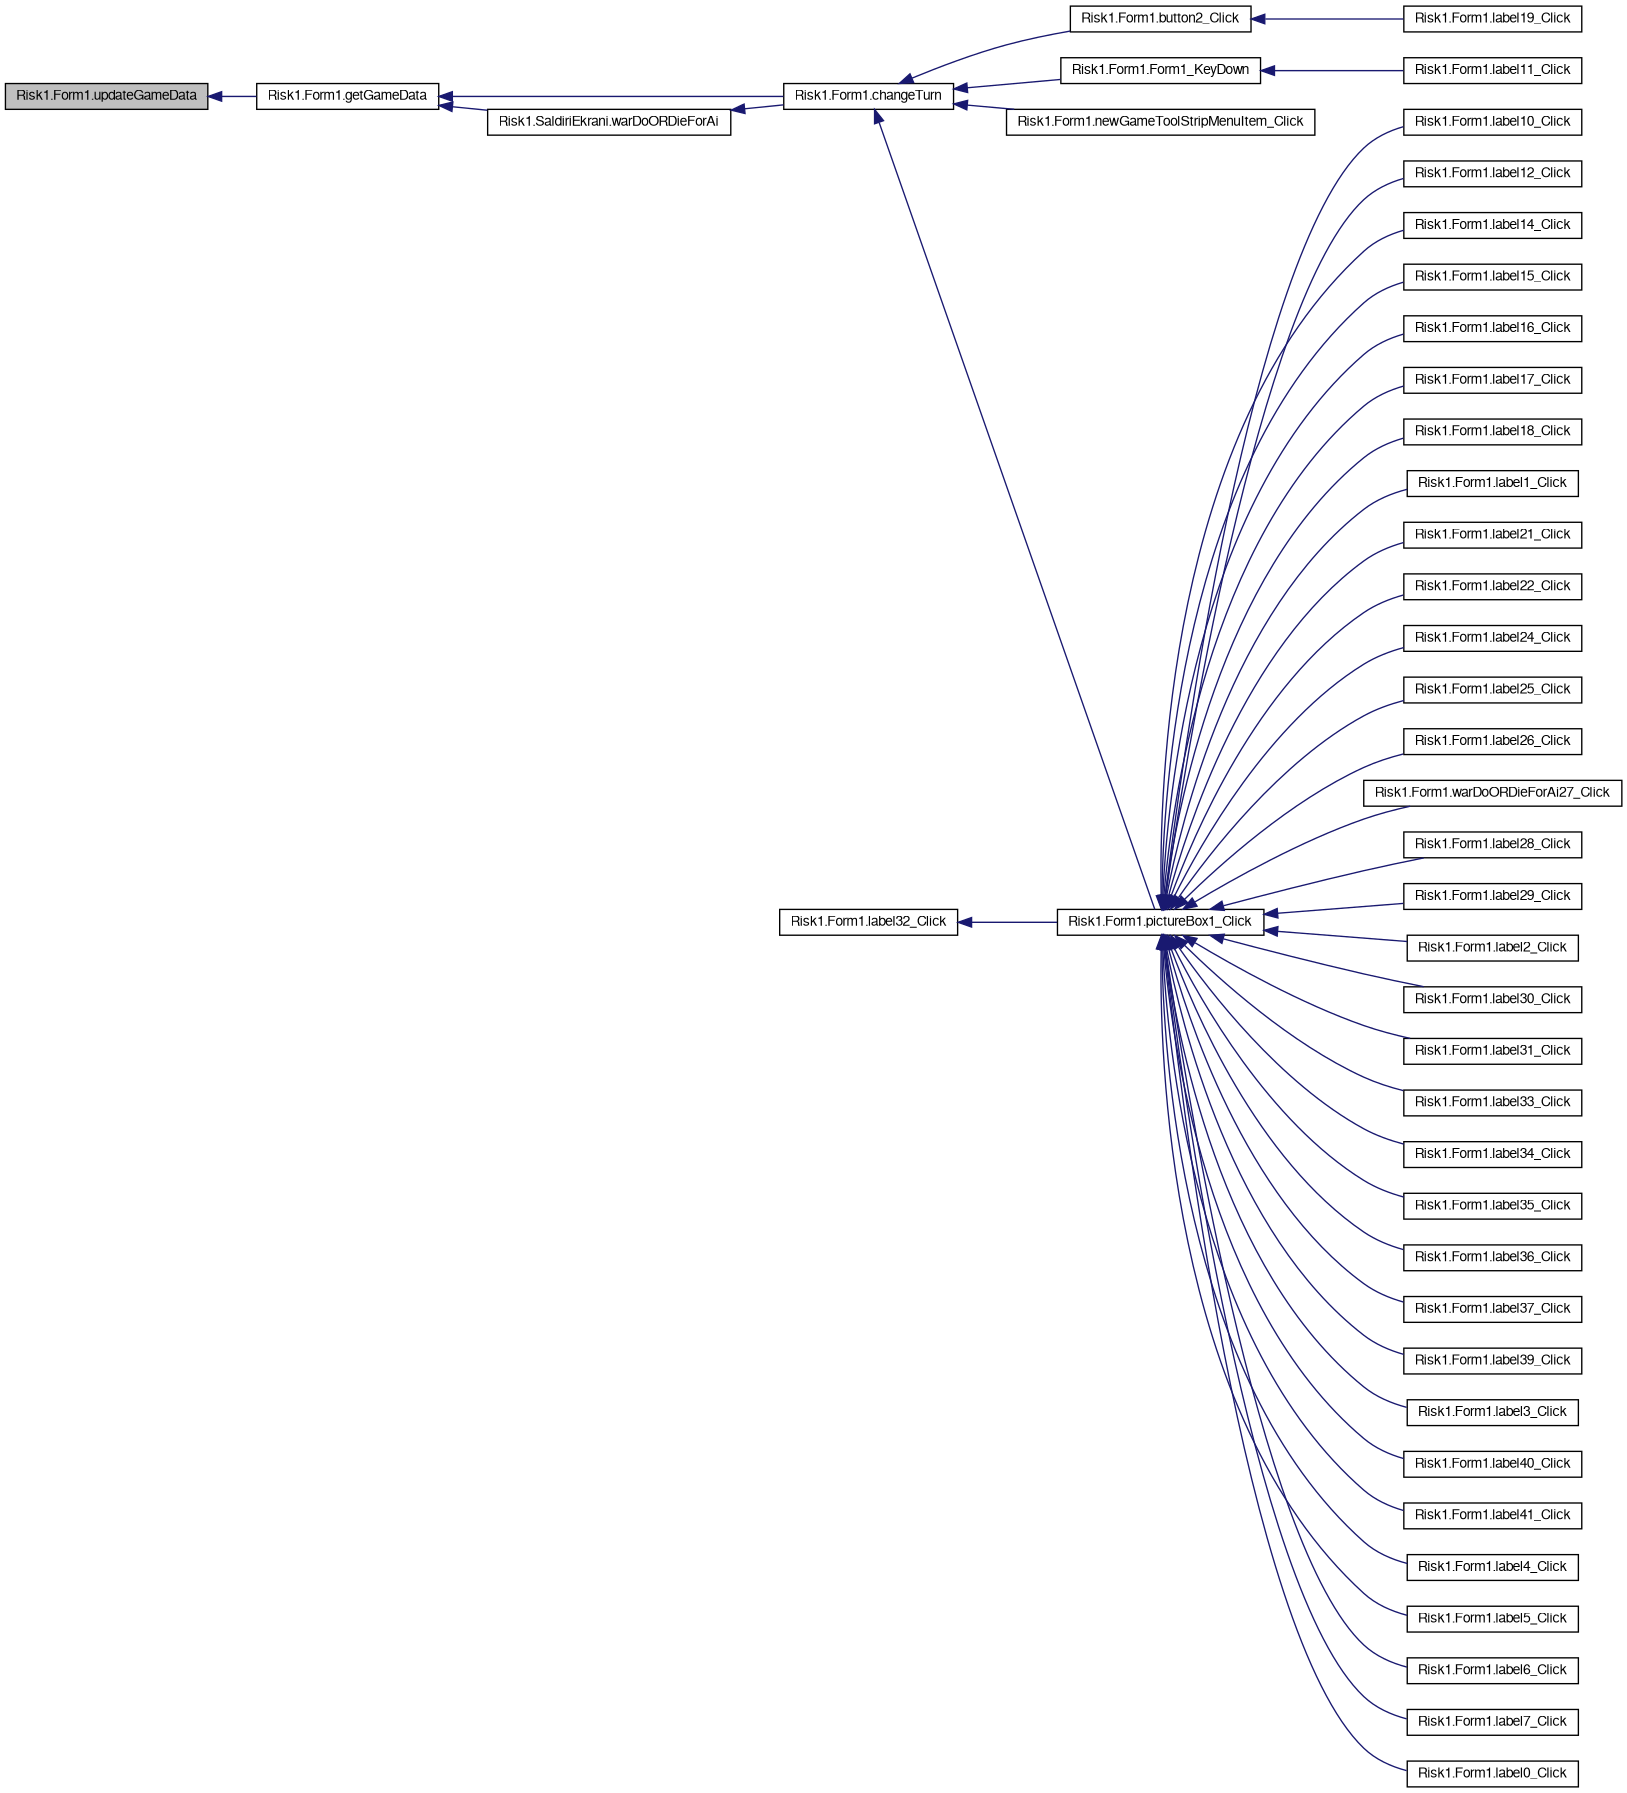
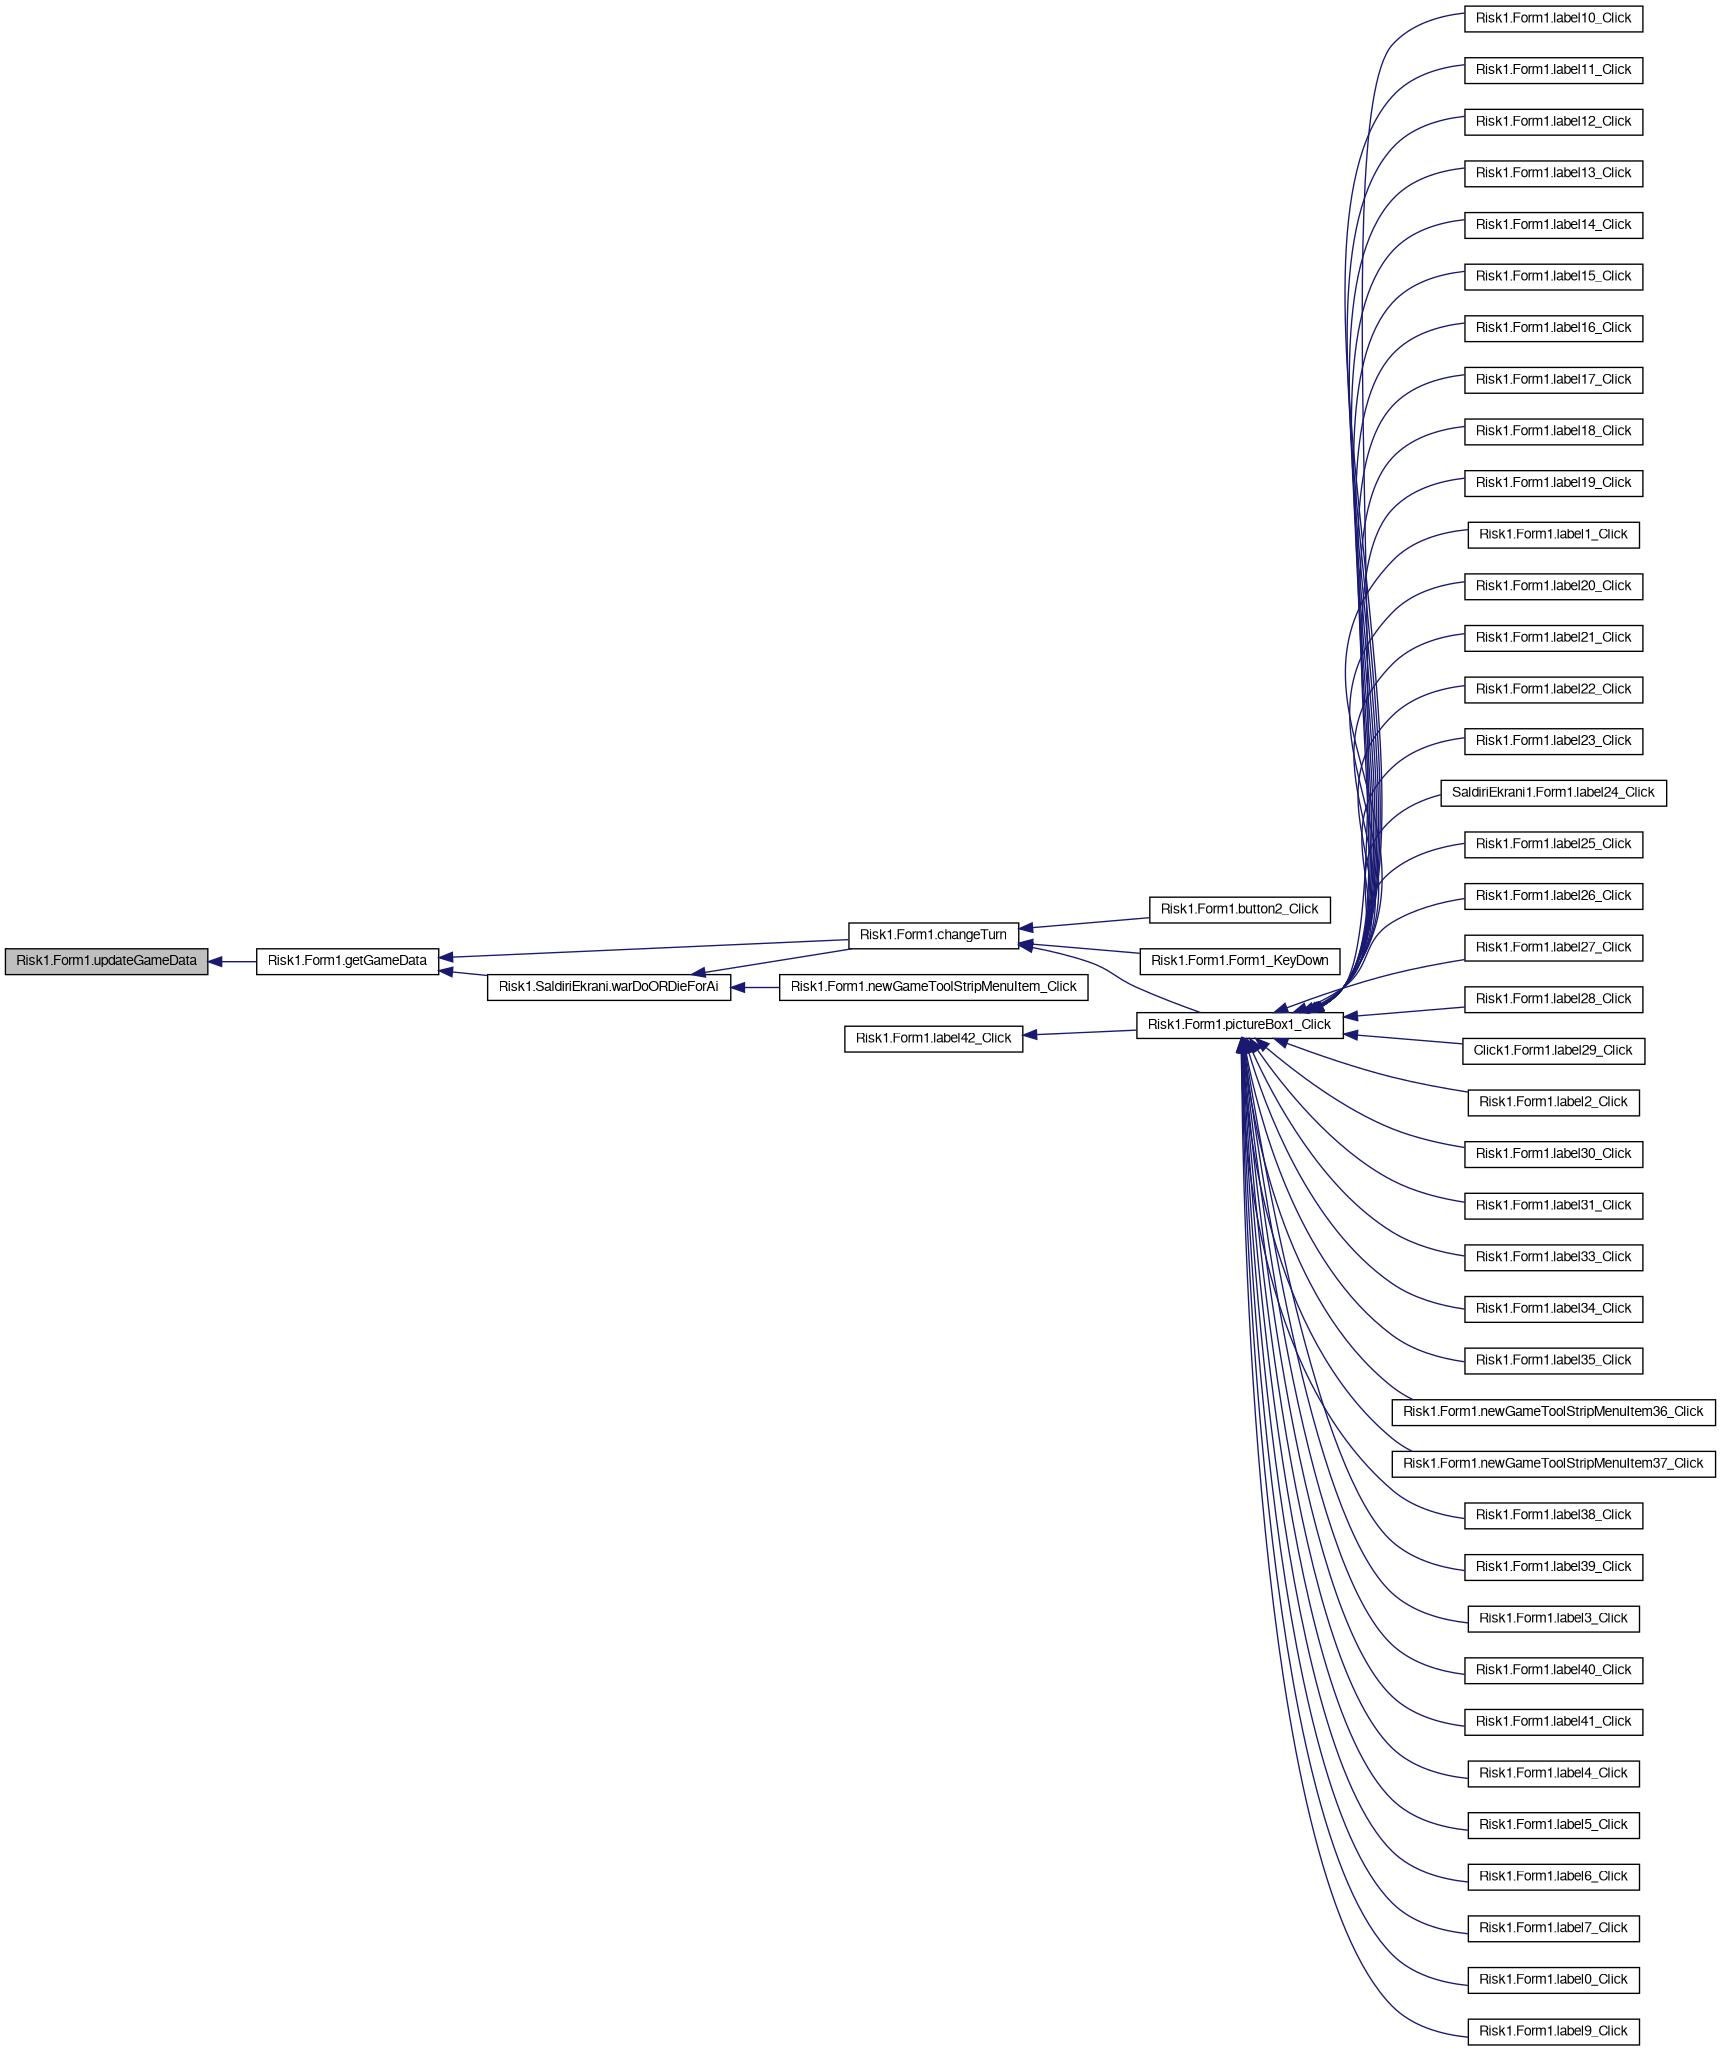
edge "Risk1.Form1.label19_Click" -> "Risk1.Form1.button2_Click": now "Risk1.Form1.label19_Click" -> "Risk1.Form1.pictureBox1_Click"
edge "Risk1.Form1.label11_Click" -> "Risk1.Form1.Form1_KeyDown": now "Risk1.Form1.label11_Click" -> "Risk1.Form1.pictureBox1_Click"
edge "Risk1.Form1.newGameToolStripMenuItem_Click" -> "Risk1.Form1.changeTurn": now "Risk1.Form1.newGameToolStripMenuItem_Click" -> "Risk1.SaldiriEkrani.warDoORDieForAi"
node "Risk1.Form1.label13_Click": added
node "Risk1.Form1.label20_Click": added
node "Risk1.Form1.label24_Click": label "Risk1.Form1.label24_Click" -> "SaldiriEkrani1.Form1.label24_Click"
node "Risk1.Form1.label23_Click": added
node "Risk1.Form1.warDoORDieForAi27_Click": label "Risk1.Form1.warDoORDieForAi27_Click" -> "Risk1.Form1.label27_Click"
node "Risk1.Form1.label29_Click": label "Risk1.Form1.label29_Click" -> "Click1.Form1.label29_Click"
node "Risk1.Form1.label32_Click": label "Risk1.Form1.label32_Click" -> "Risk1.Form1.label42_Click"
node "Risk1.Form1.label36_Click": label "Risk1.Form1.label36_Click" -> "Risk1.Form1.newGameToolStripMenuItem36_Click"
node "Risk1.Form1.label37_Click": label "Risk1.Form1.label37_Click" -> "Risk1.Form1.newGameToolStripMenuItem37_Click"
node "Risk1.Form1.label38_Click": added
node "Risk1.Form1.label9_Click": added
